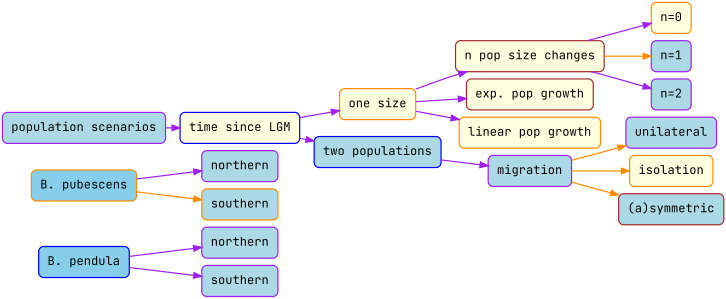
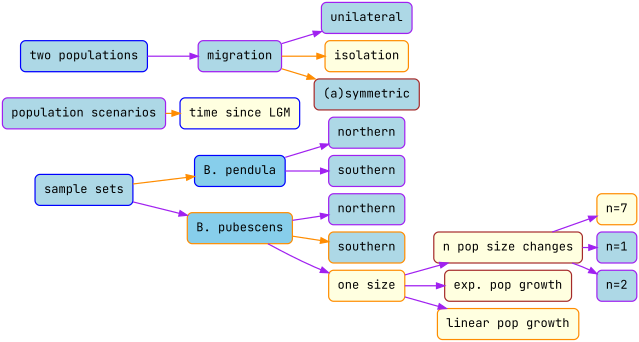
node "n=0": label "n=0" -> "n=7"
edge "n pop size changes" -> "n=1": color darkorange -> purple
edge "time since LGM" -> "one size": now "B. pubescens" -> "one size"
edge "population scenarios" -> "time since LGM": color purple -> darkorange
edge "time since LGM" -> "two populations": removed
edge "migration" -> "unilateral": color darkorange -> purple
node "sample sets": added
